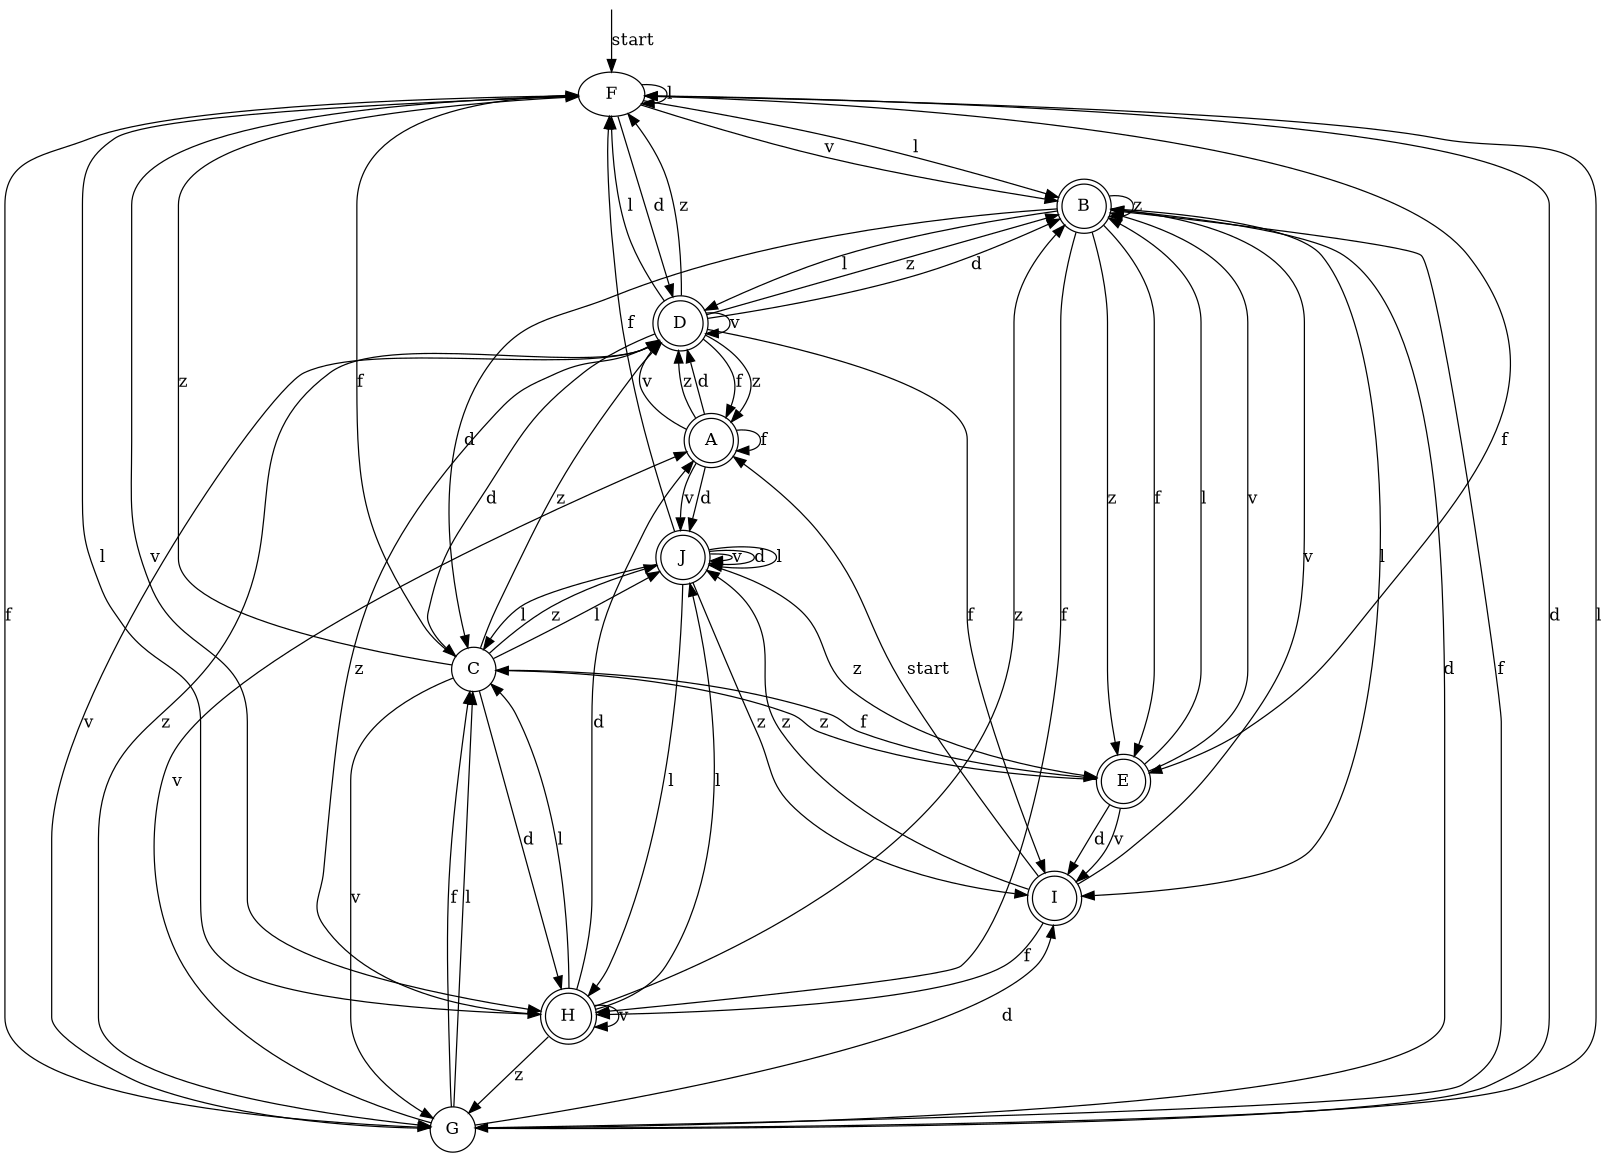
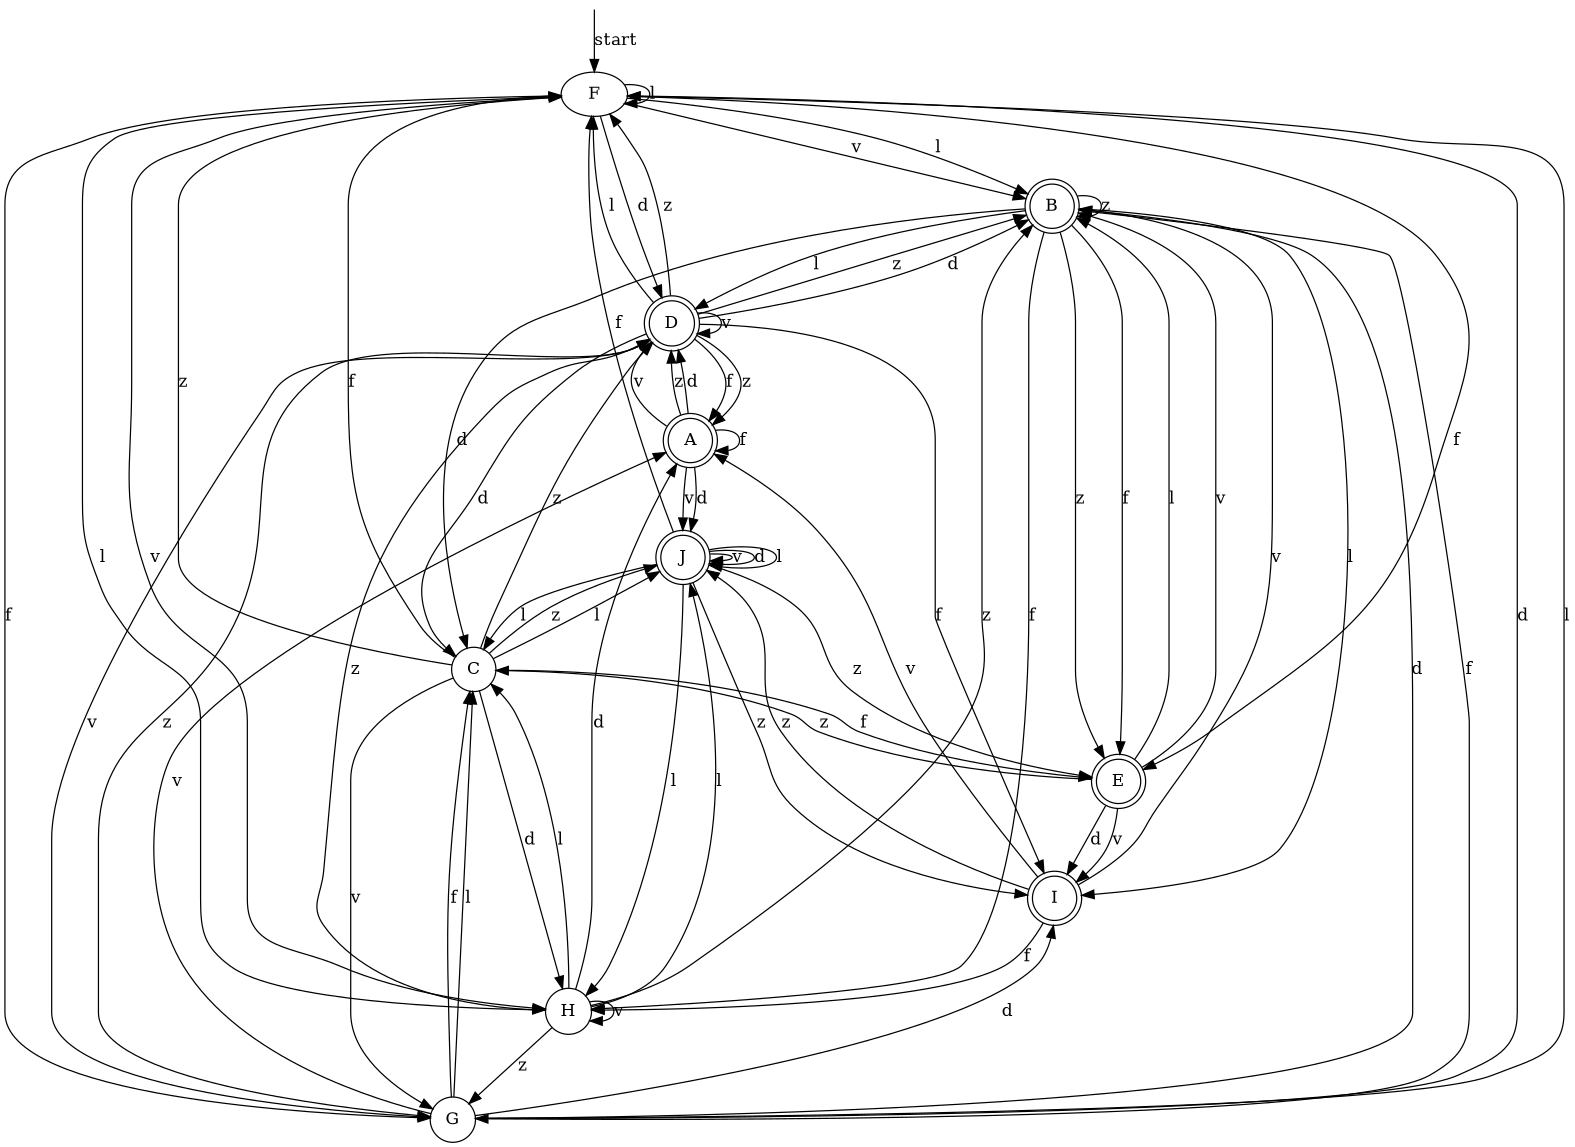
edge "I" -> "A": label "start" -> "v"
node "H": shape doublecircle -> circle
